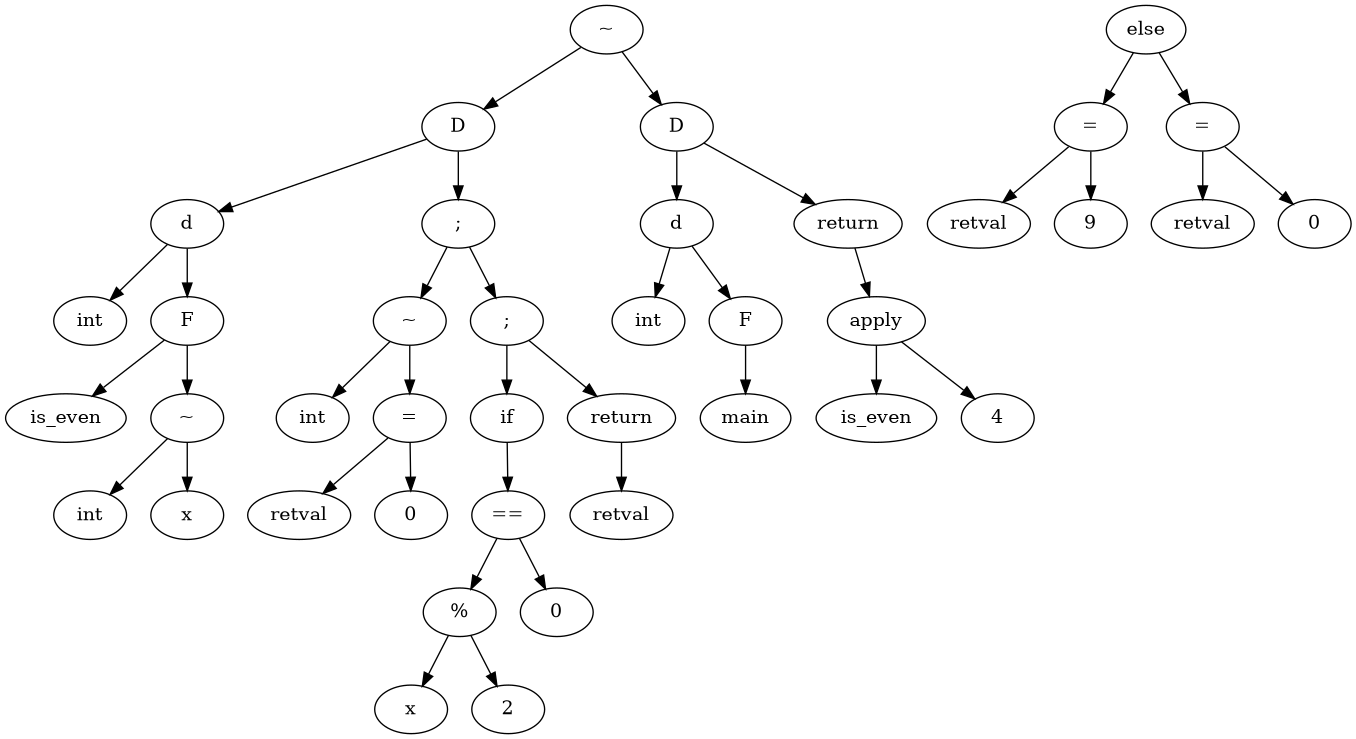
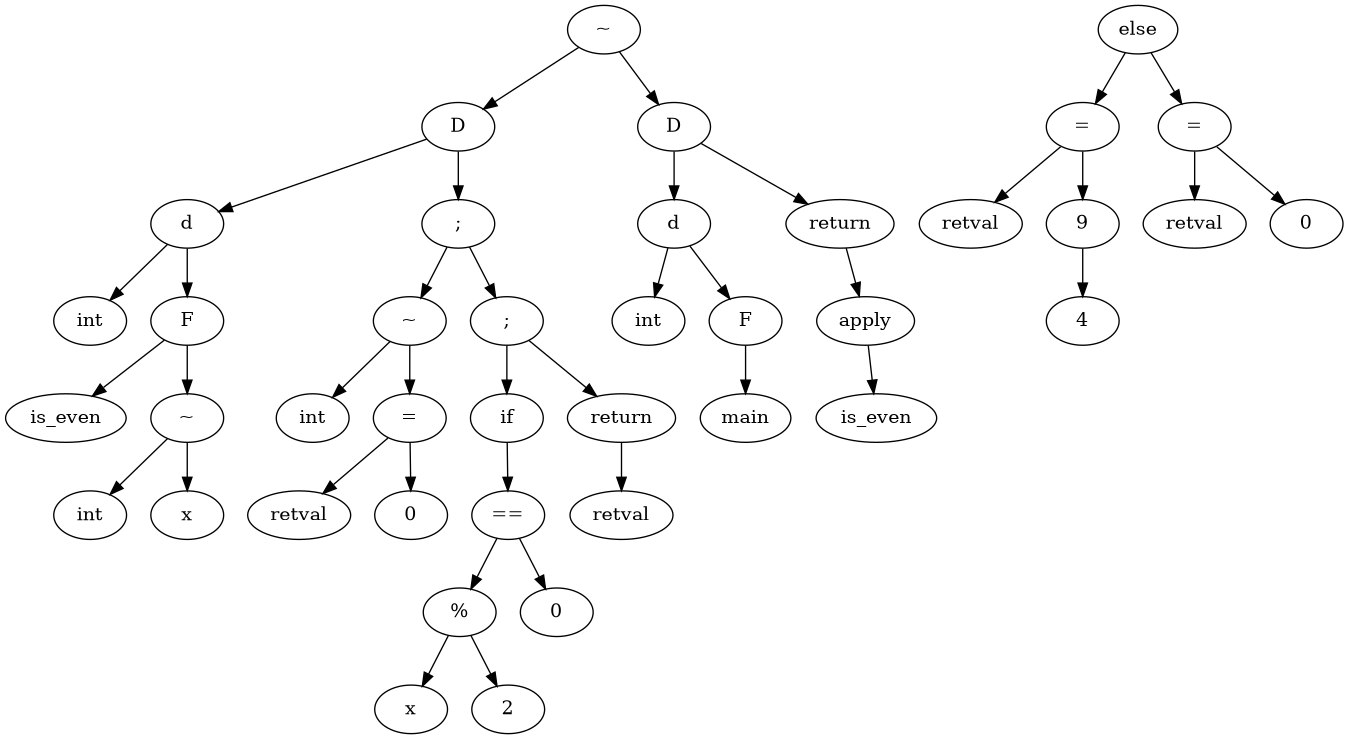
edge "apply" -> "4": now "9" -> "4"
